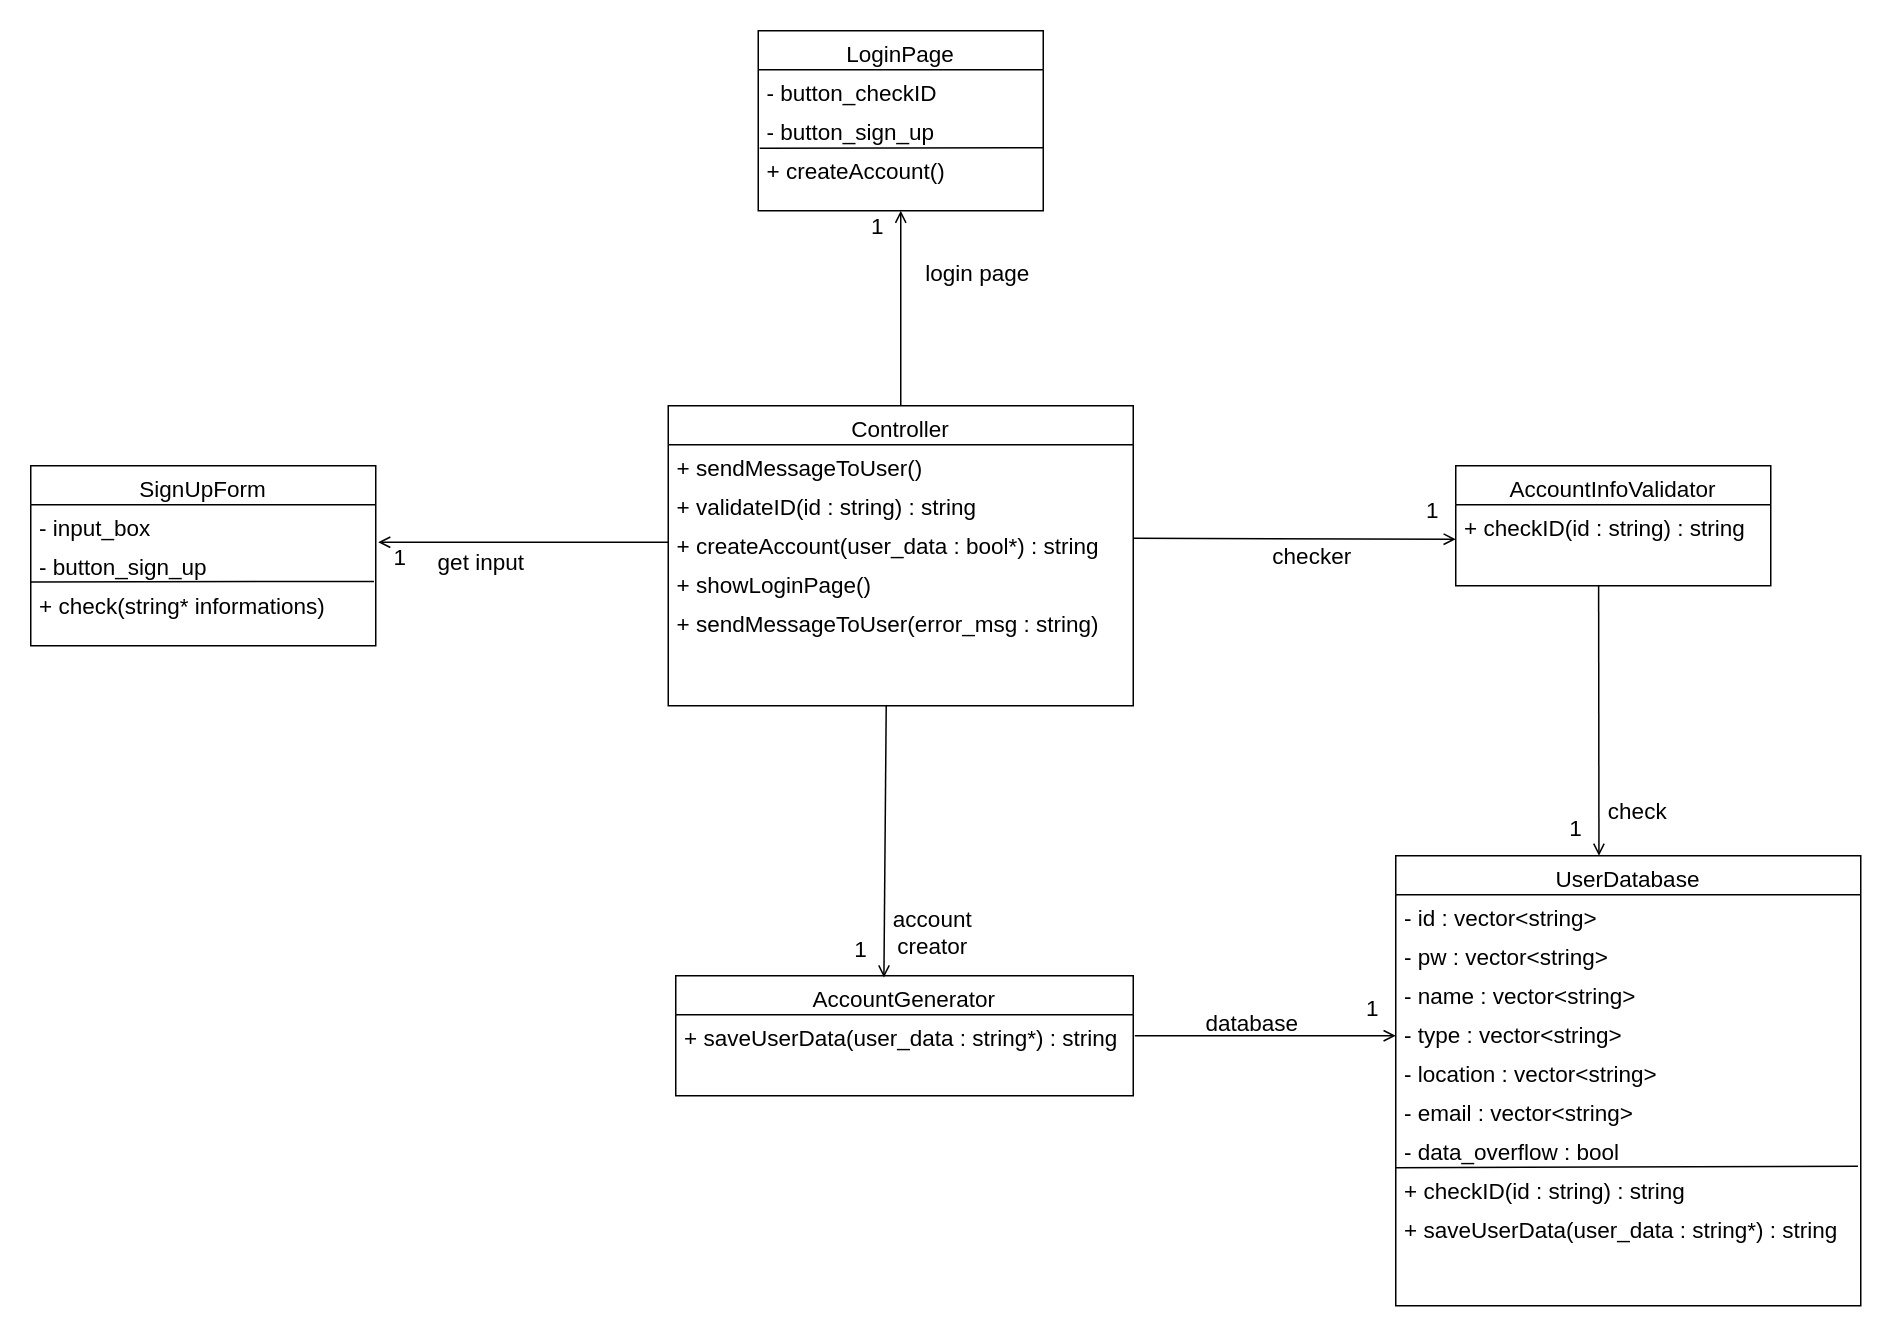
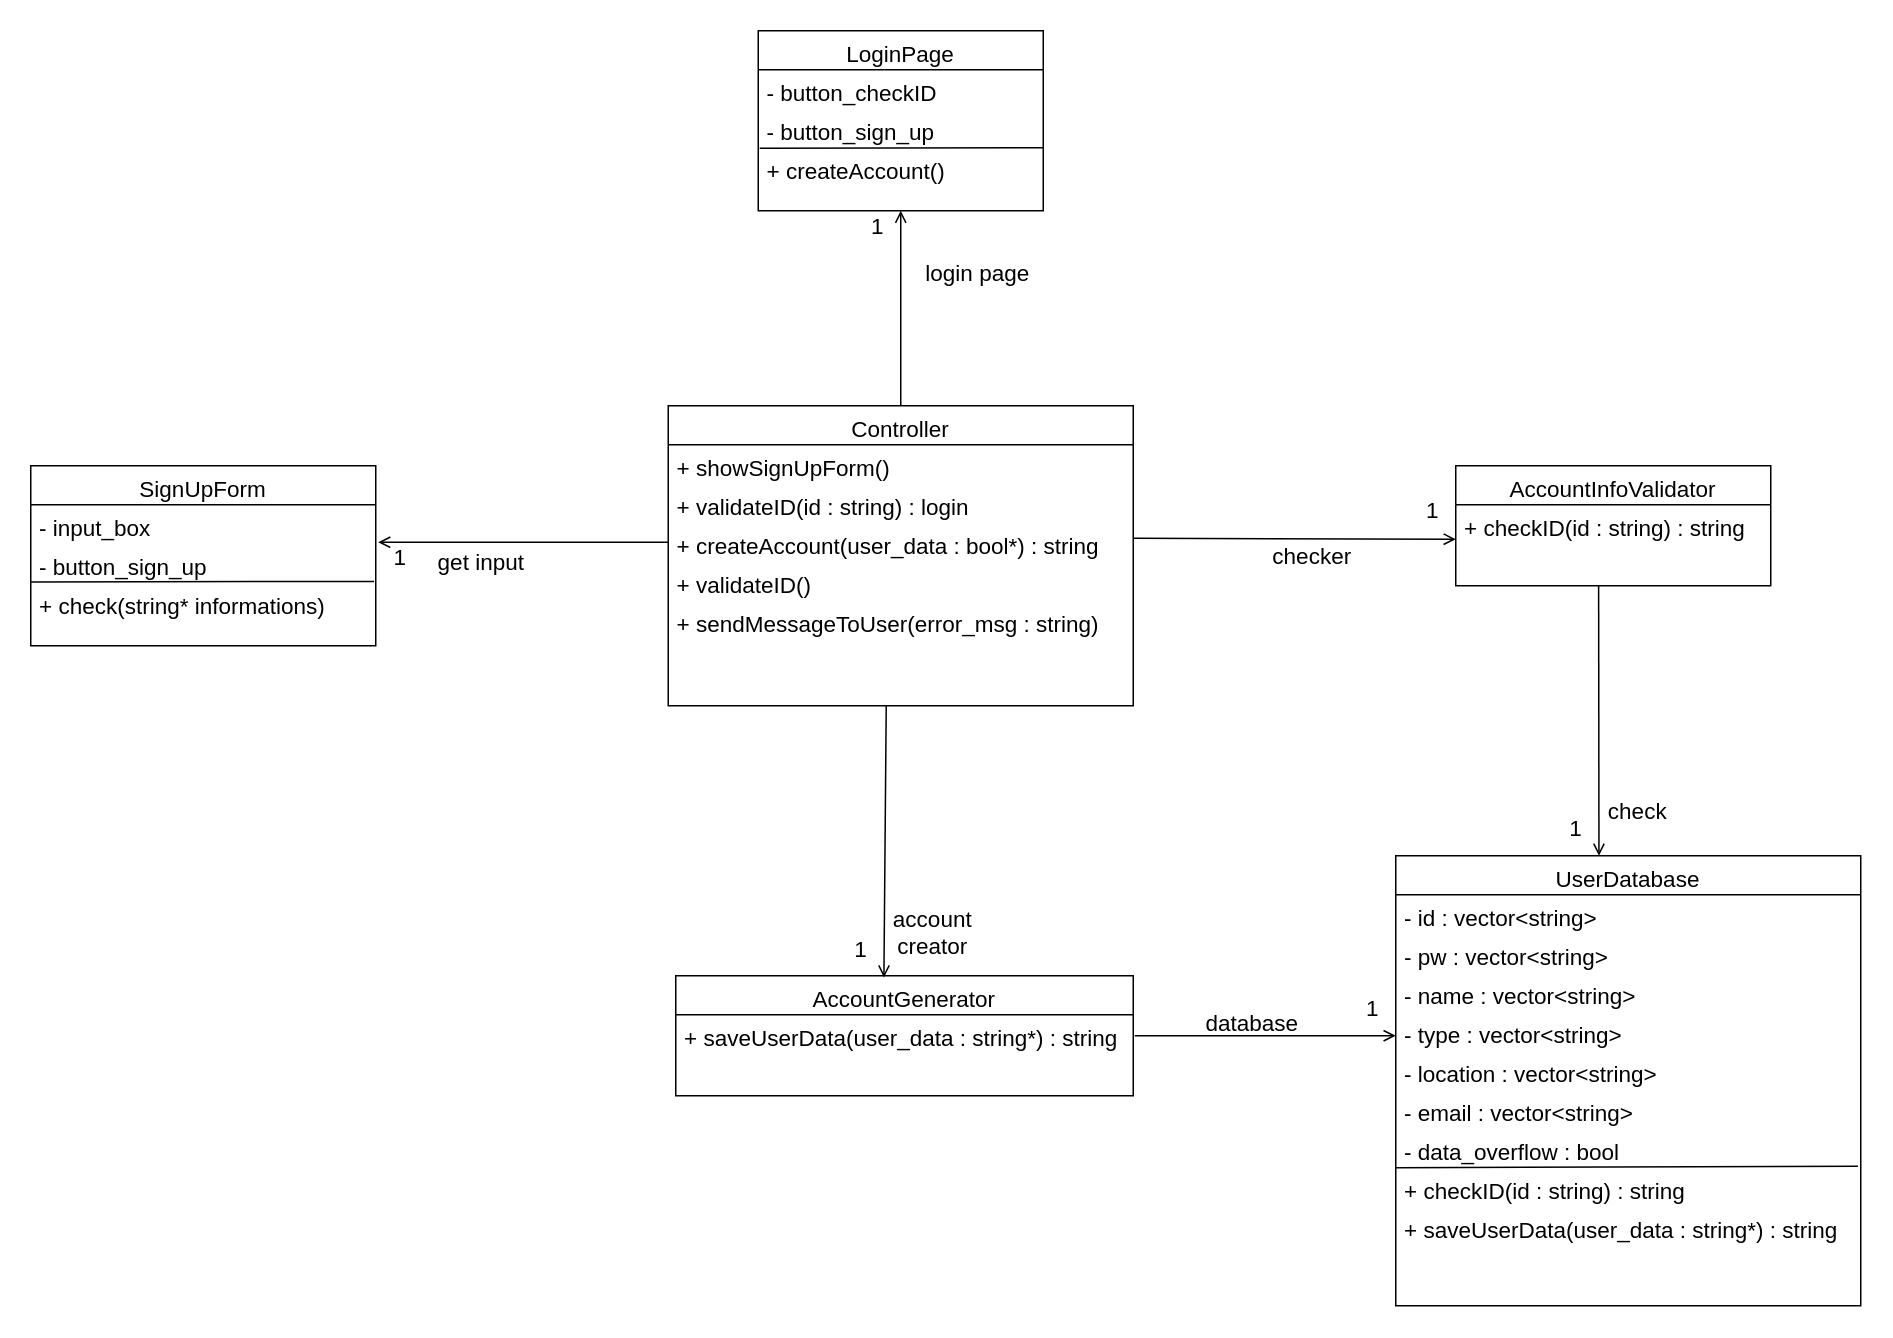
node "+ sendMessageToUser()": label "+ sendMessageToUser()" -> "+ showSignUpForm()"
node "+ validateID(id : string) : string": label "+ validateID(id : string) : string" -> "+ validateID(id : string) : login"
node "+ showLoginPage()": label "+ showLoginPage()" -> "+ validateID()"
